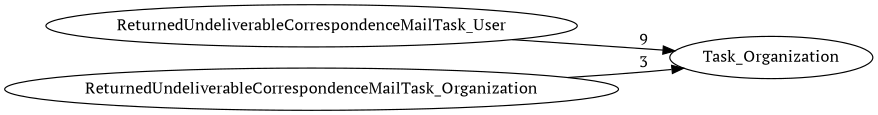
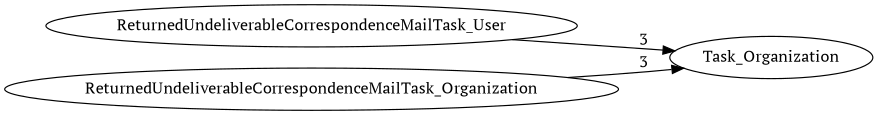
edge "ReturnedUndeliverableCorrespondenceMailTask_User" -> "Task_Organization": label "9" -> "3"
